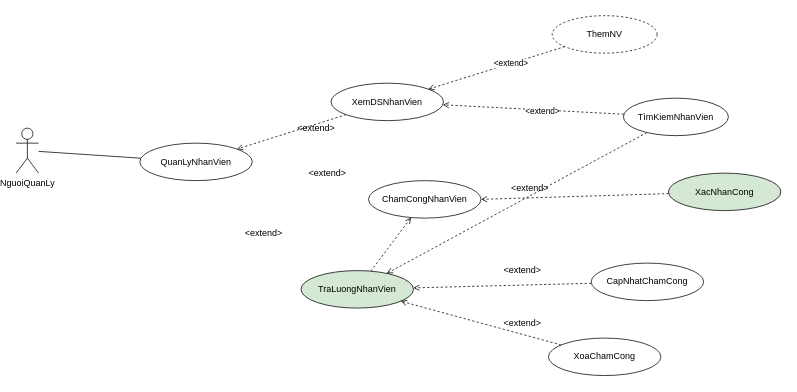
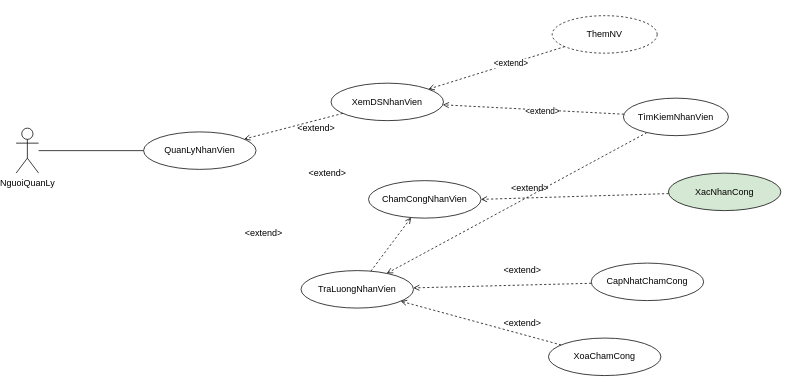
node "QuanLyNhanVien": moved (196, 162) -> (200, 150)
node "TraLuongNhanVien": fillcolor #d5e8d4 -> #ffffff
